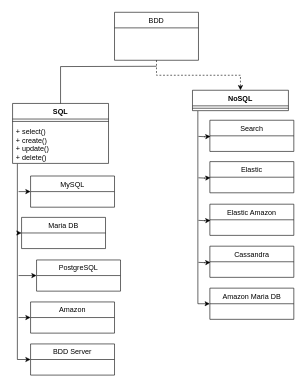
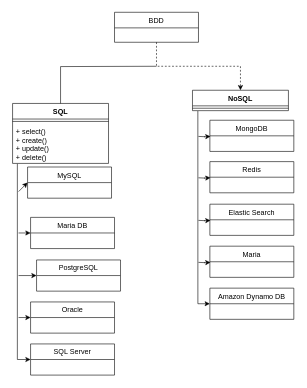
node "BDD": size 84x48 -> 84x30
node "Search": label "Search" -> "MongoDB"
node "Elastic": label "Elastic" -> "Redis"
node "MySQL": moved (72, 192) -> (69, 183)
node "Elastic Amazon": label "Elastic Amazon" -> "Elastic Search"
node "Maria DB": moved (63, 233) -> (72, 233)
node "Cassandra": label "Cassandra" -> "Maria"
node "Amazon Maria DB": label "Amazon Maria DB" -> "Amazon Dynamo DB"
node "Amazon": label "Amazon" -> "Oracle"
node "BDD Server": label "BDD Server" -> "SQL Server"
